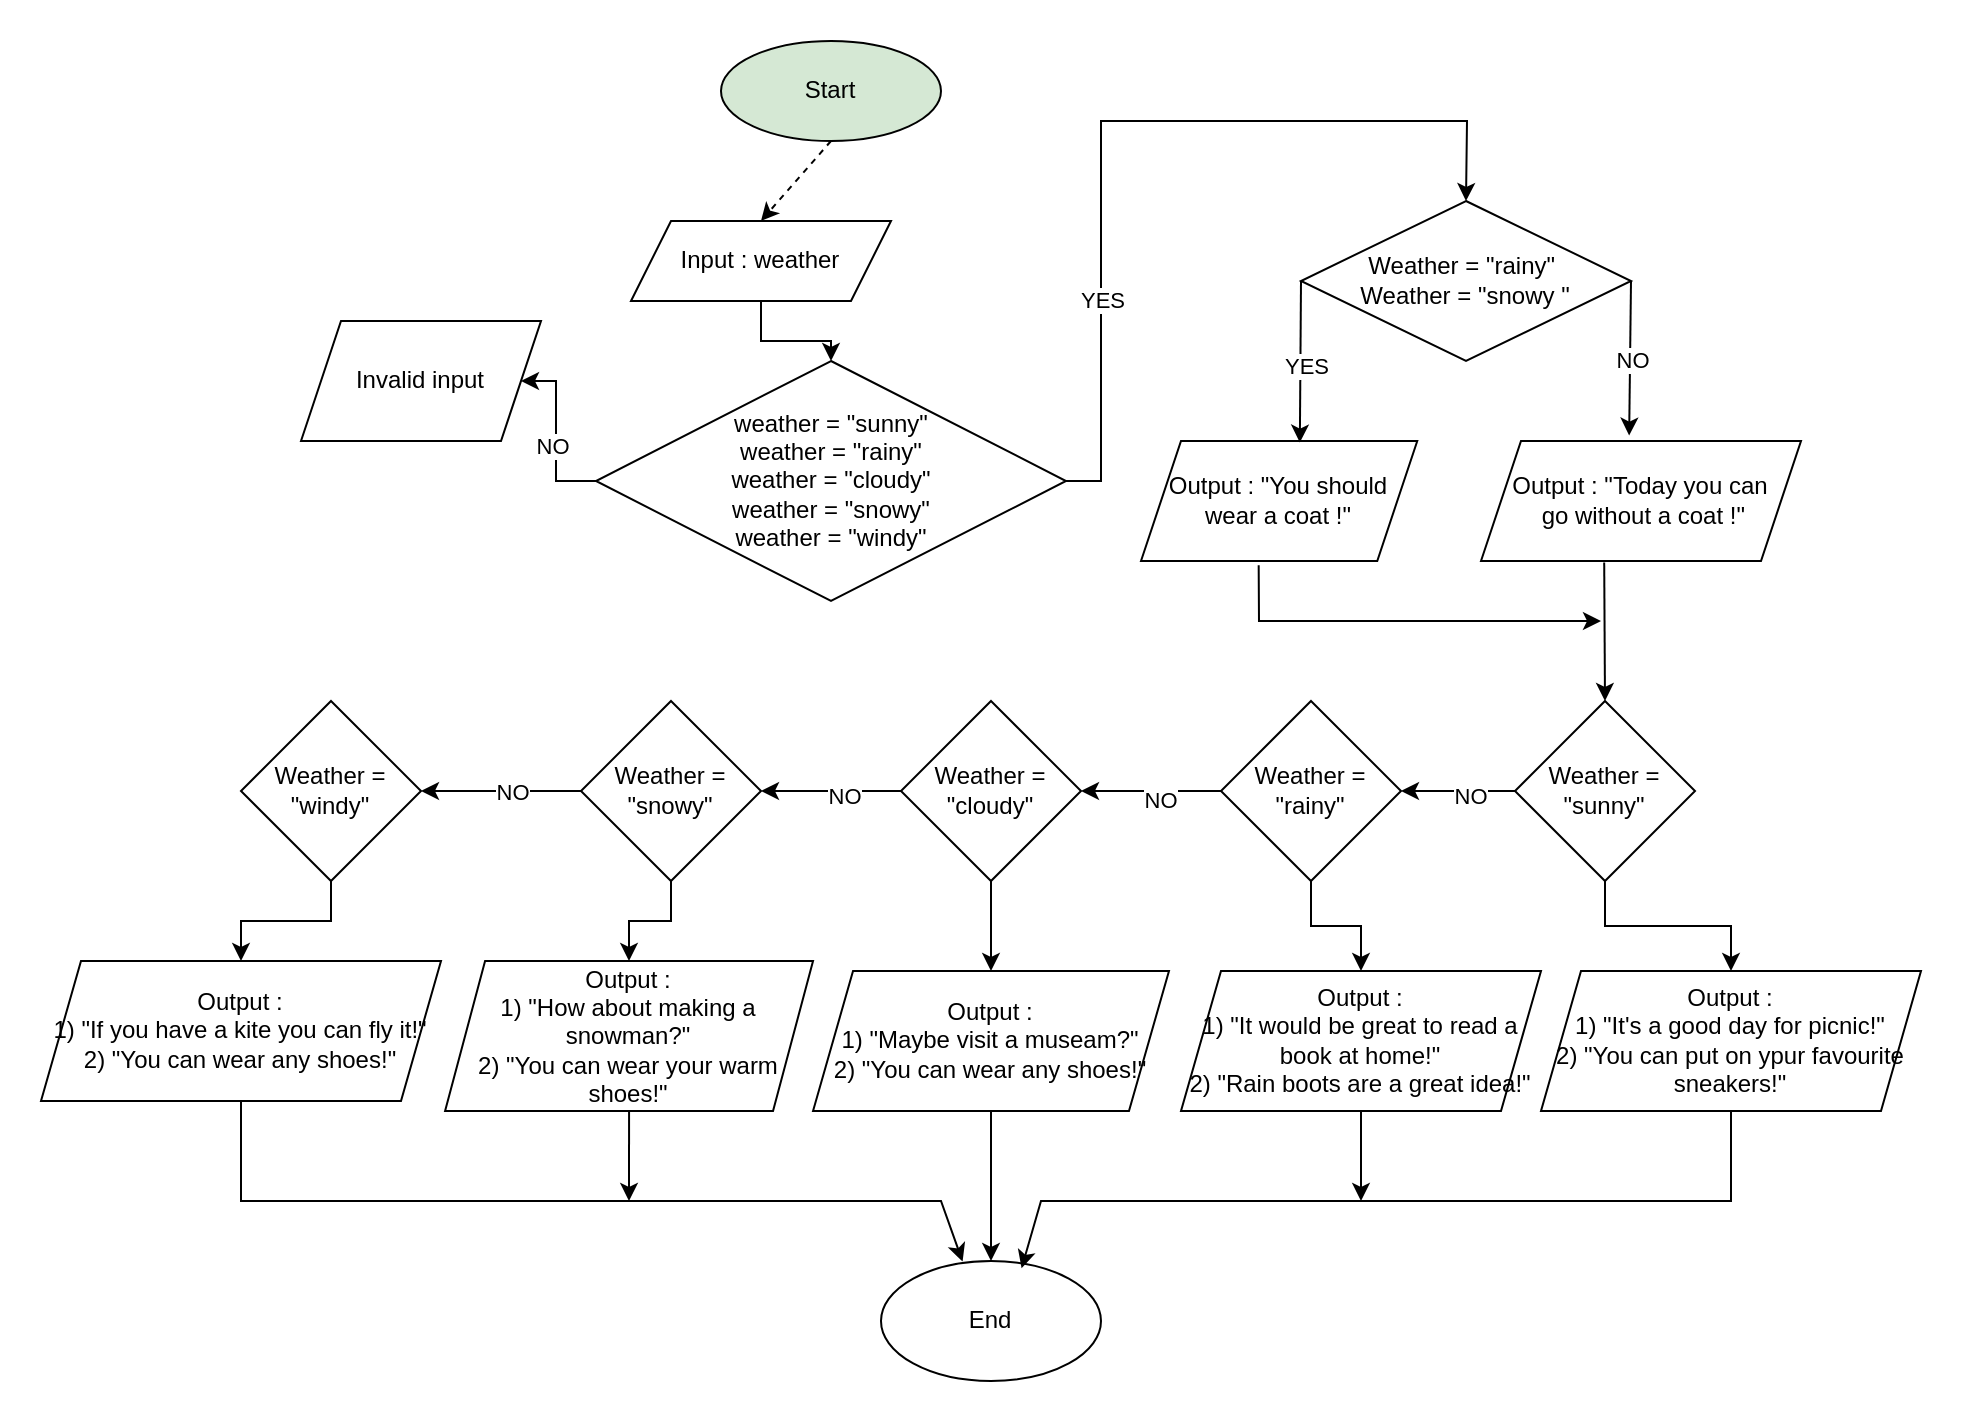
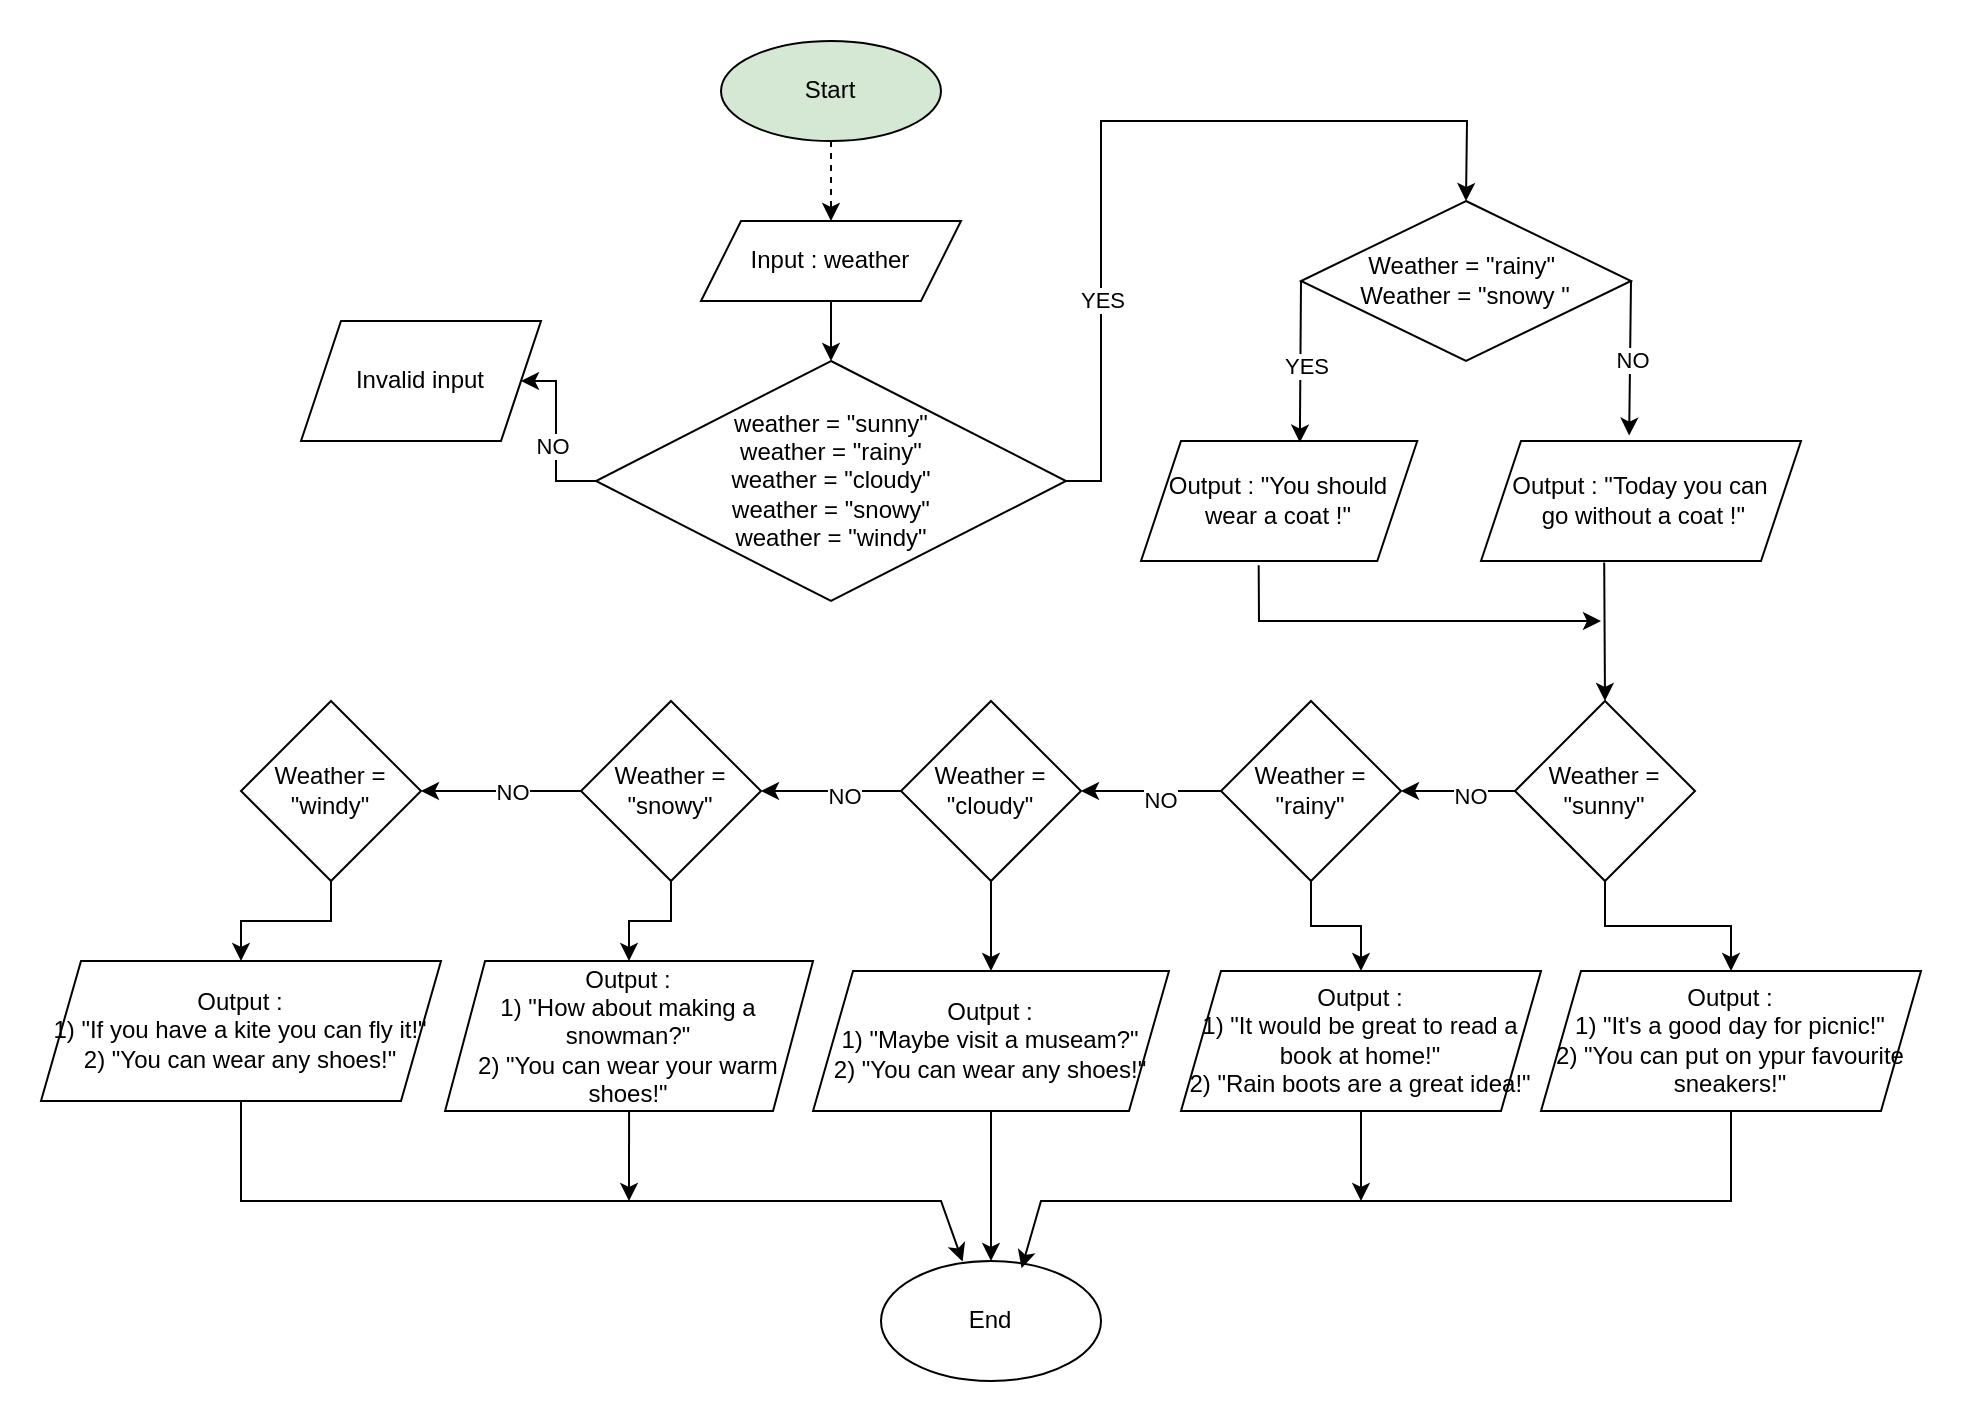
node "Input : weather": moved (761, 261) -> (831, 261)
